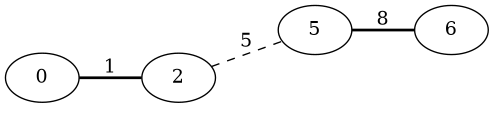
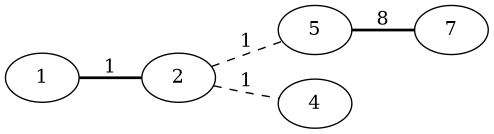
node "6": label "6" -> "7"
edge "5" -- "2": label "5" -> "1"
node "0": label "0" -> "1"
node "4": added
